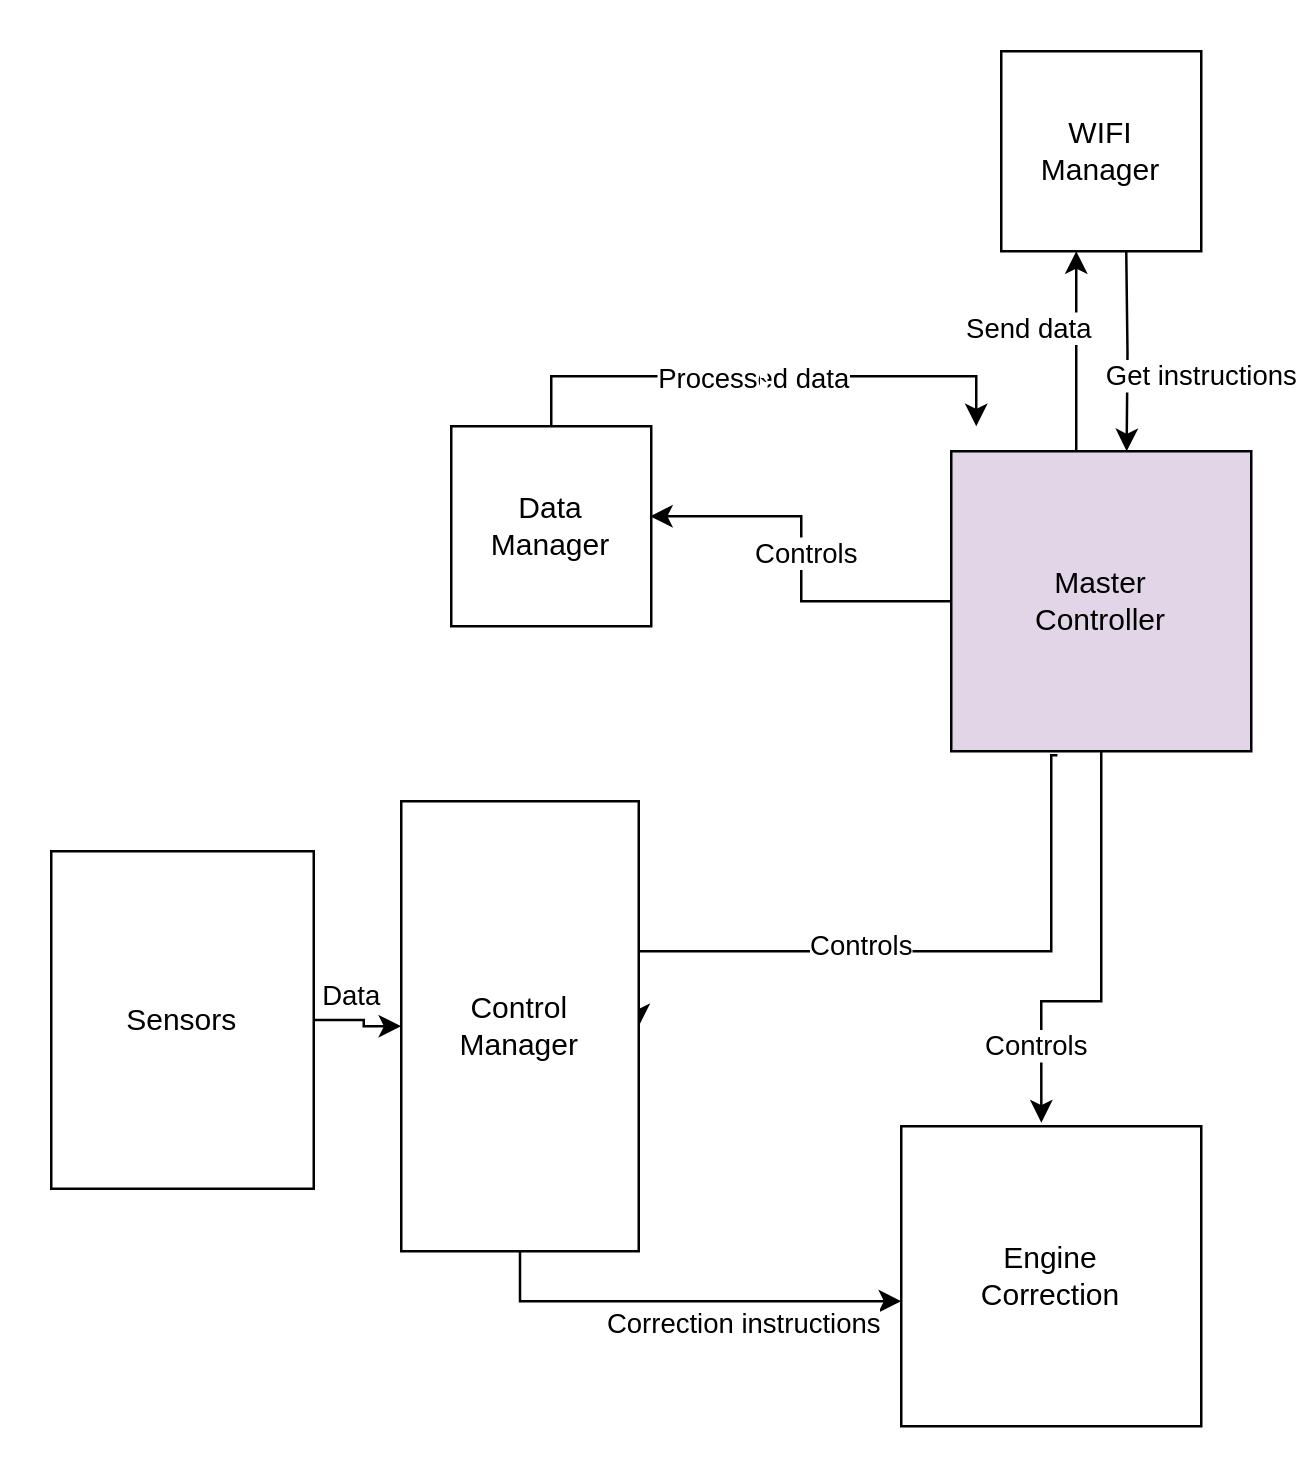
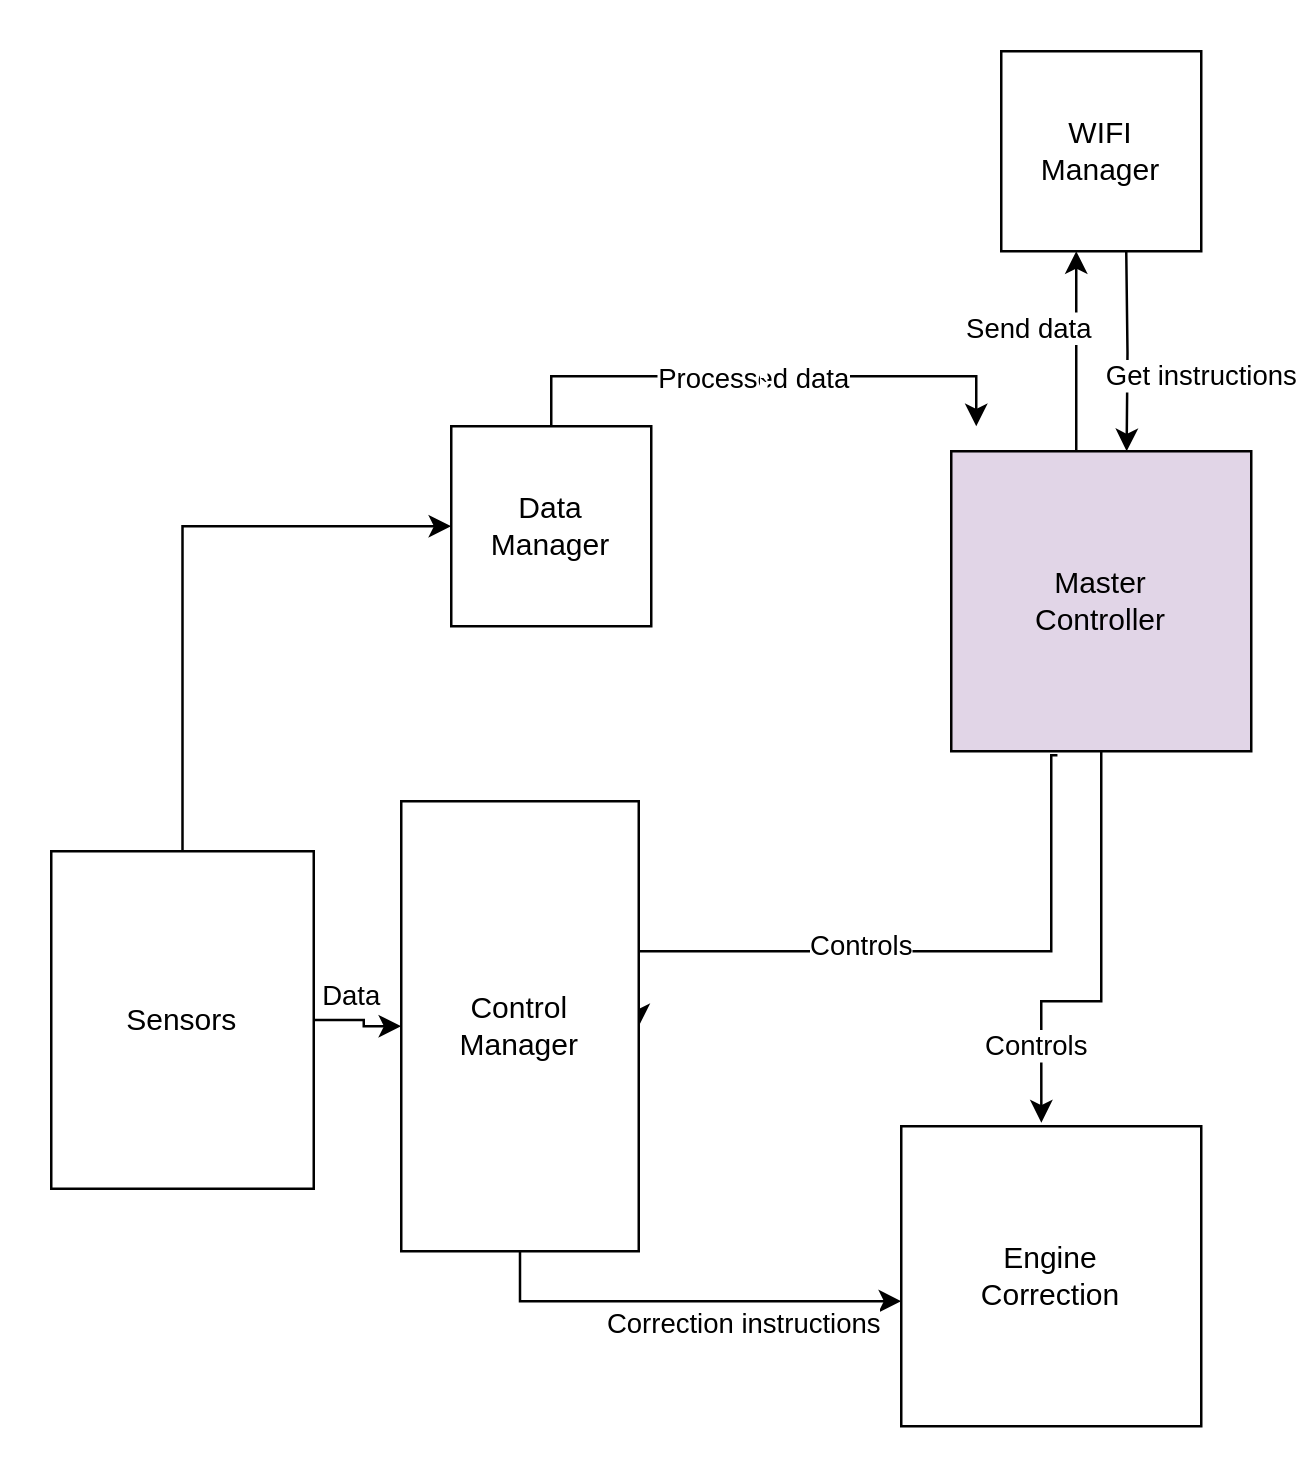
edge "Sensors" -> "Data Manager": added
edge "Master Controller" -> "Data Manager": removed, label "Controls"
